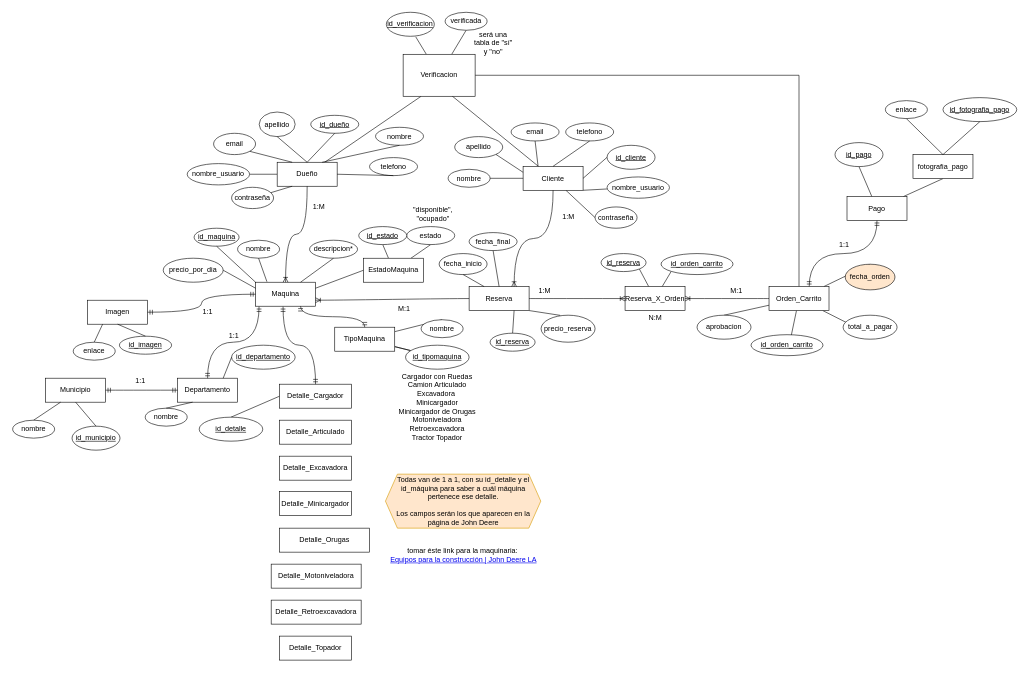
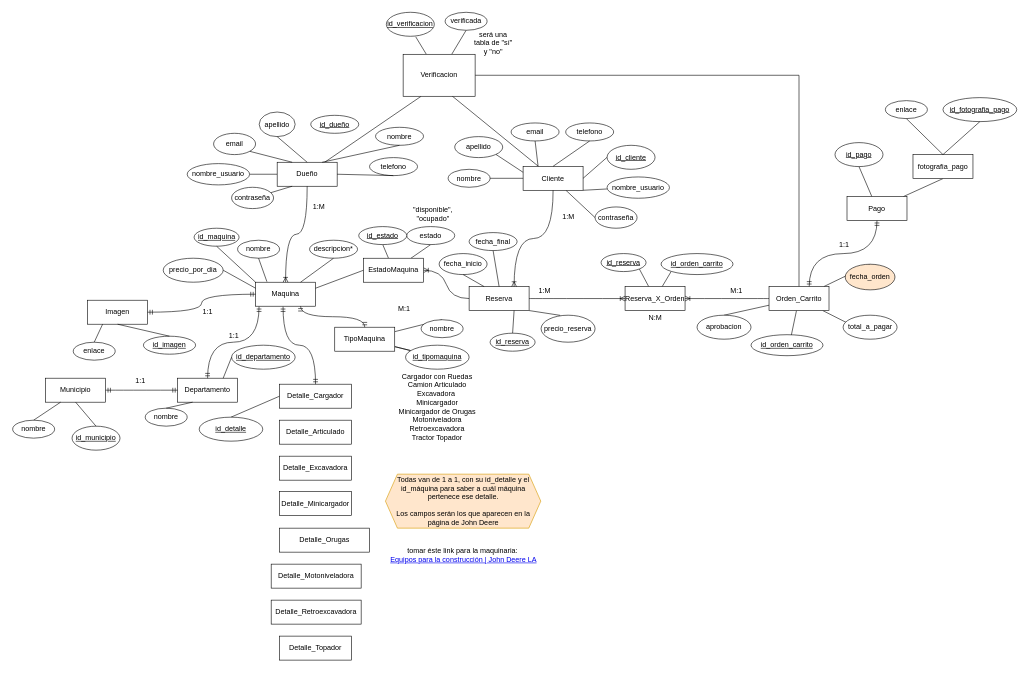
edge "id_dueño" -- "Dueño": removed
edge "Reserva" -> "Maquina": now "Reserva" -> "EstadoMaquina"
node "id_imagen": moved (145, 345) -> (169, 345)
